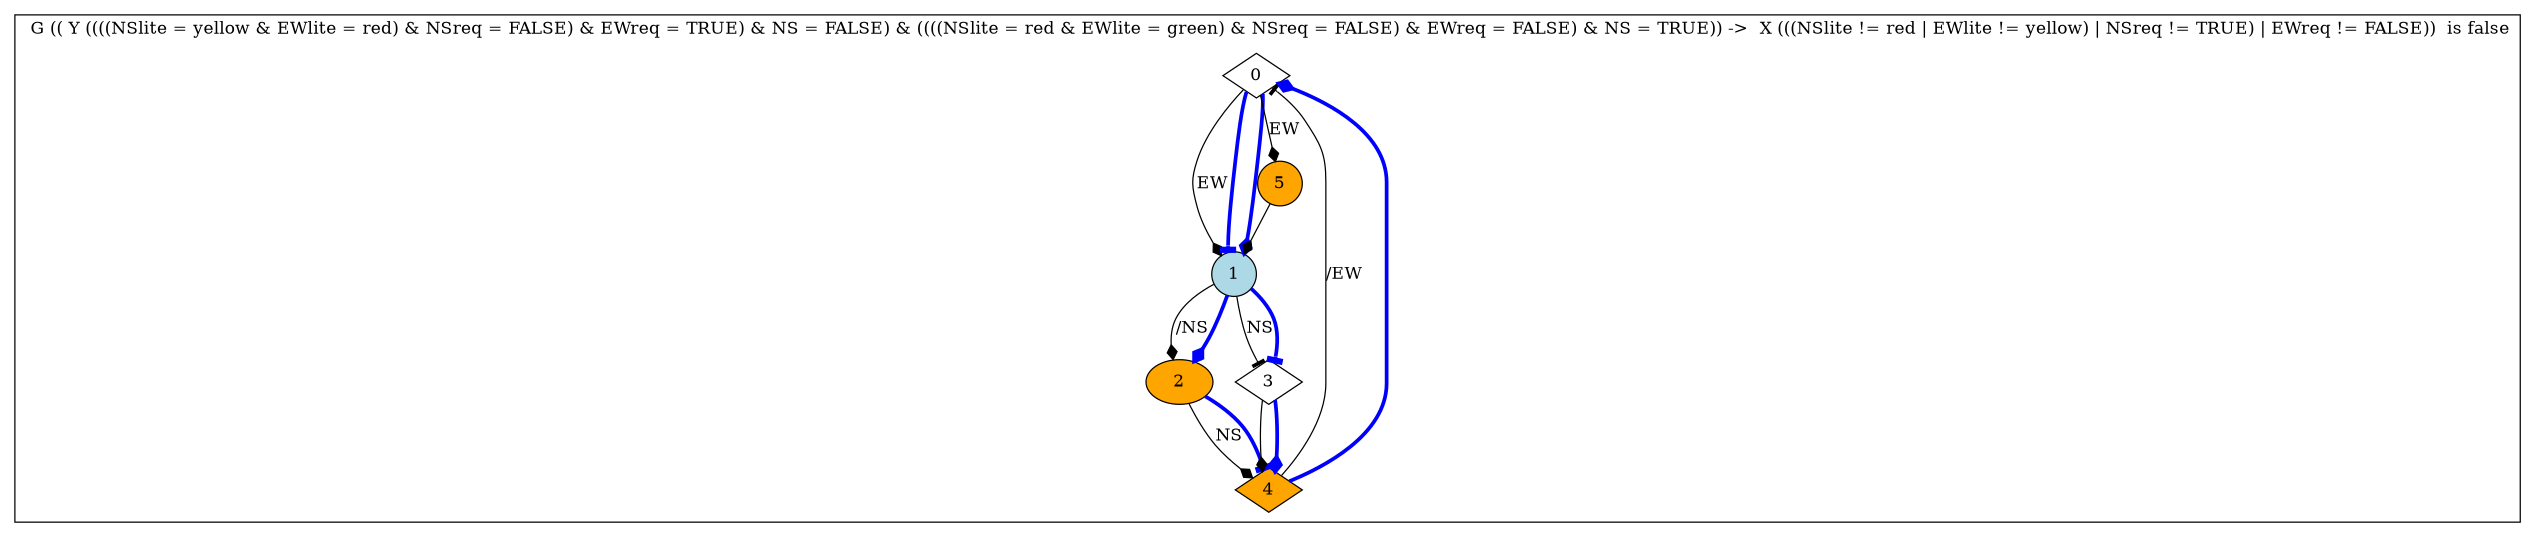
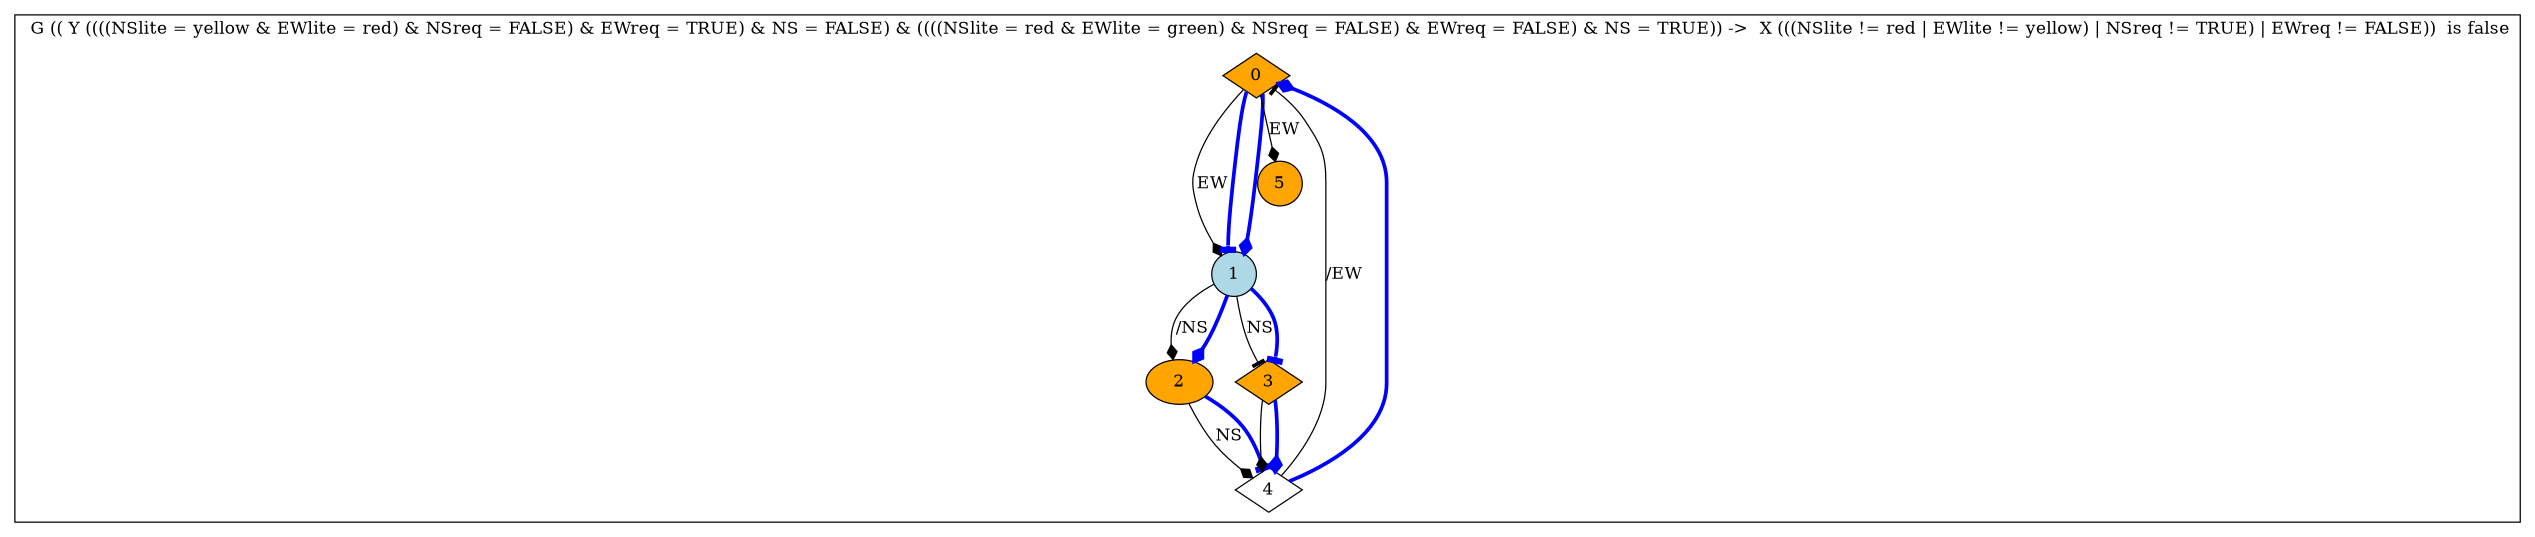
node "0": fillcolor white -> orange
edge "5" -> "1": removed
node "3": fillcolor white -> orange
node "4": fillcolor orange -> white
